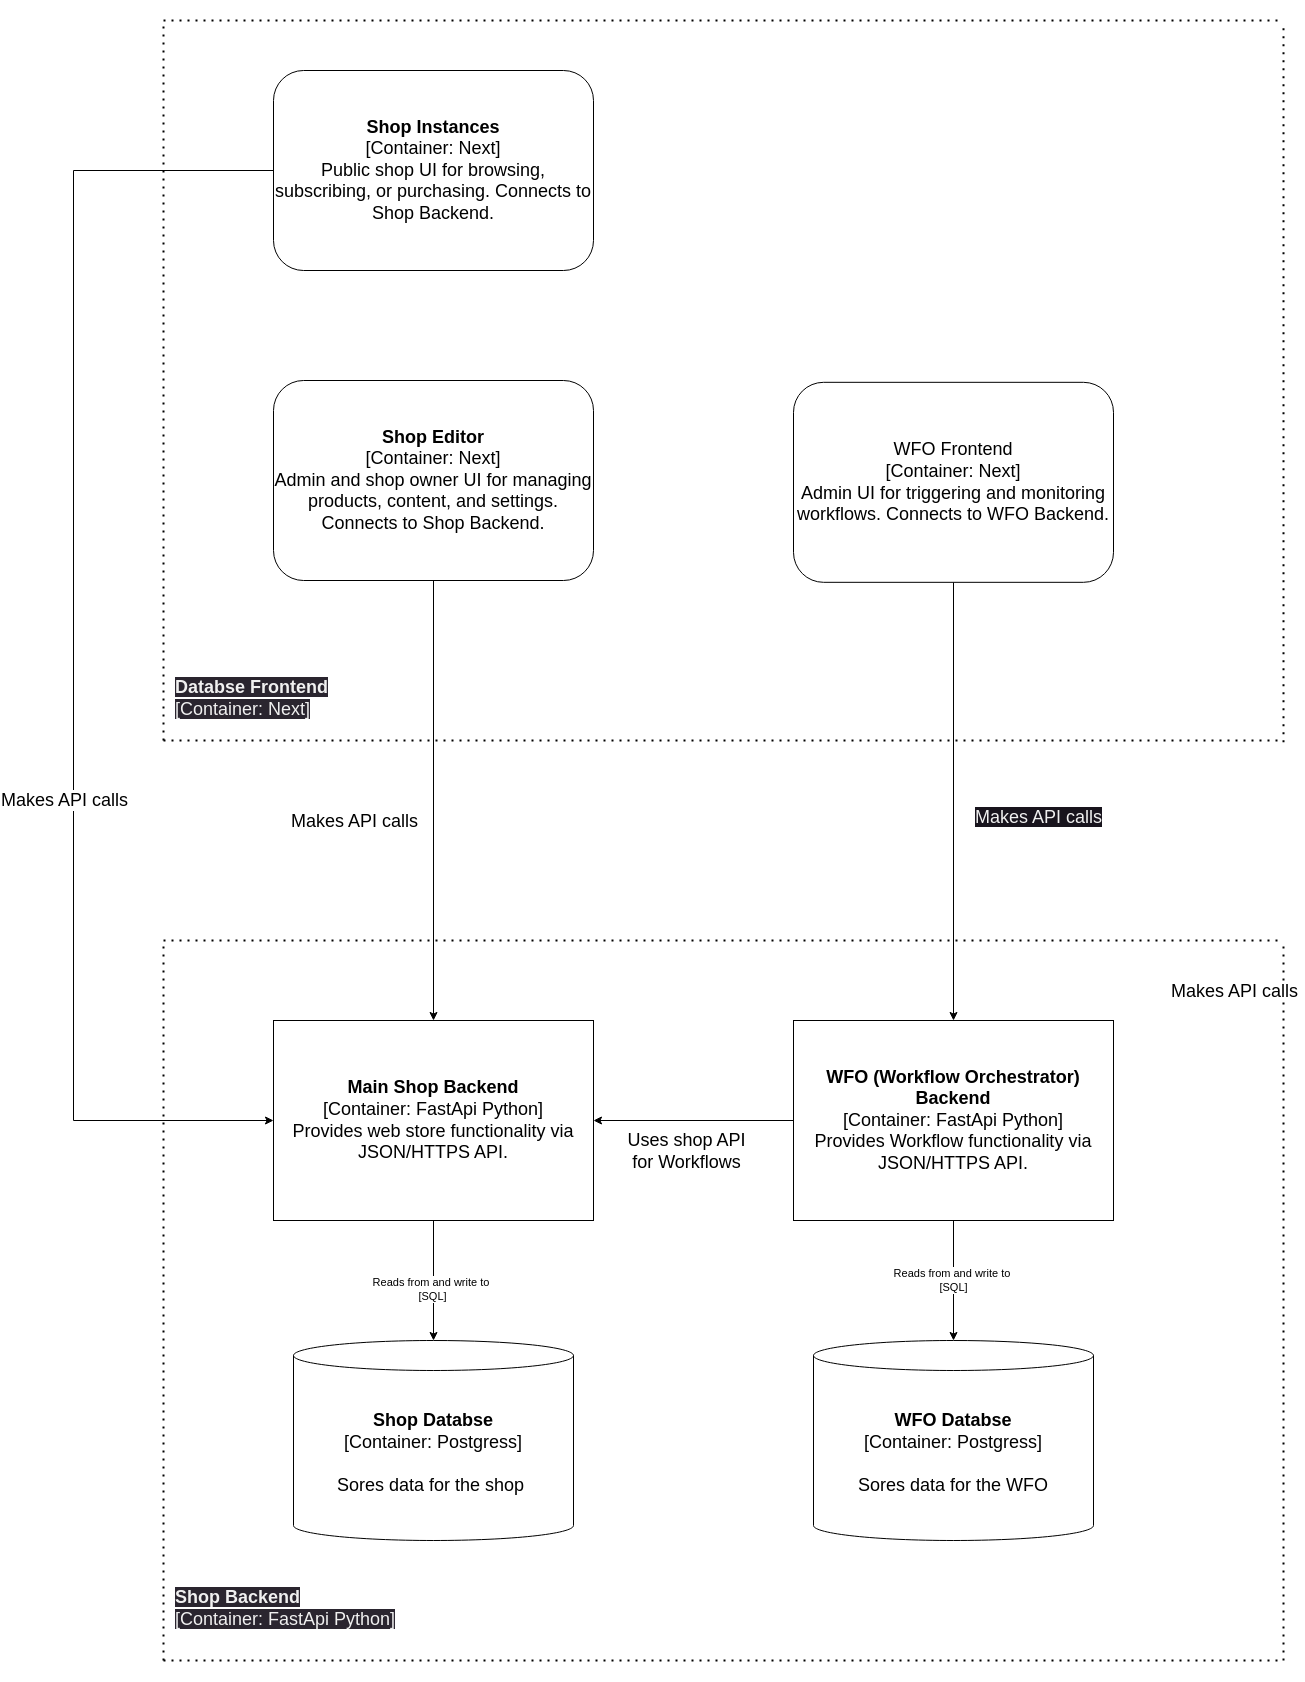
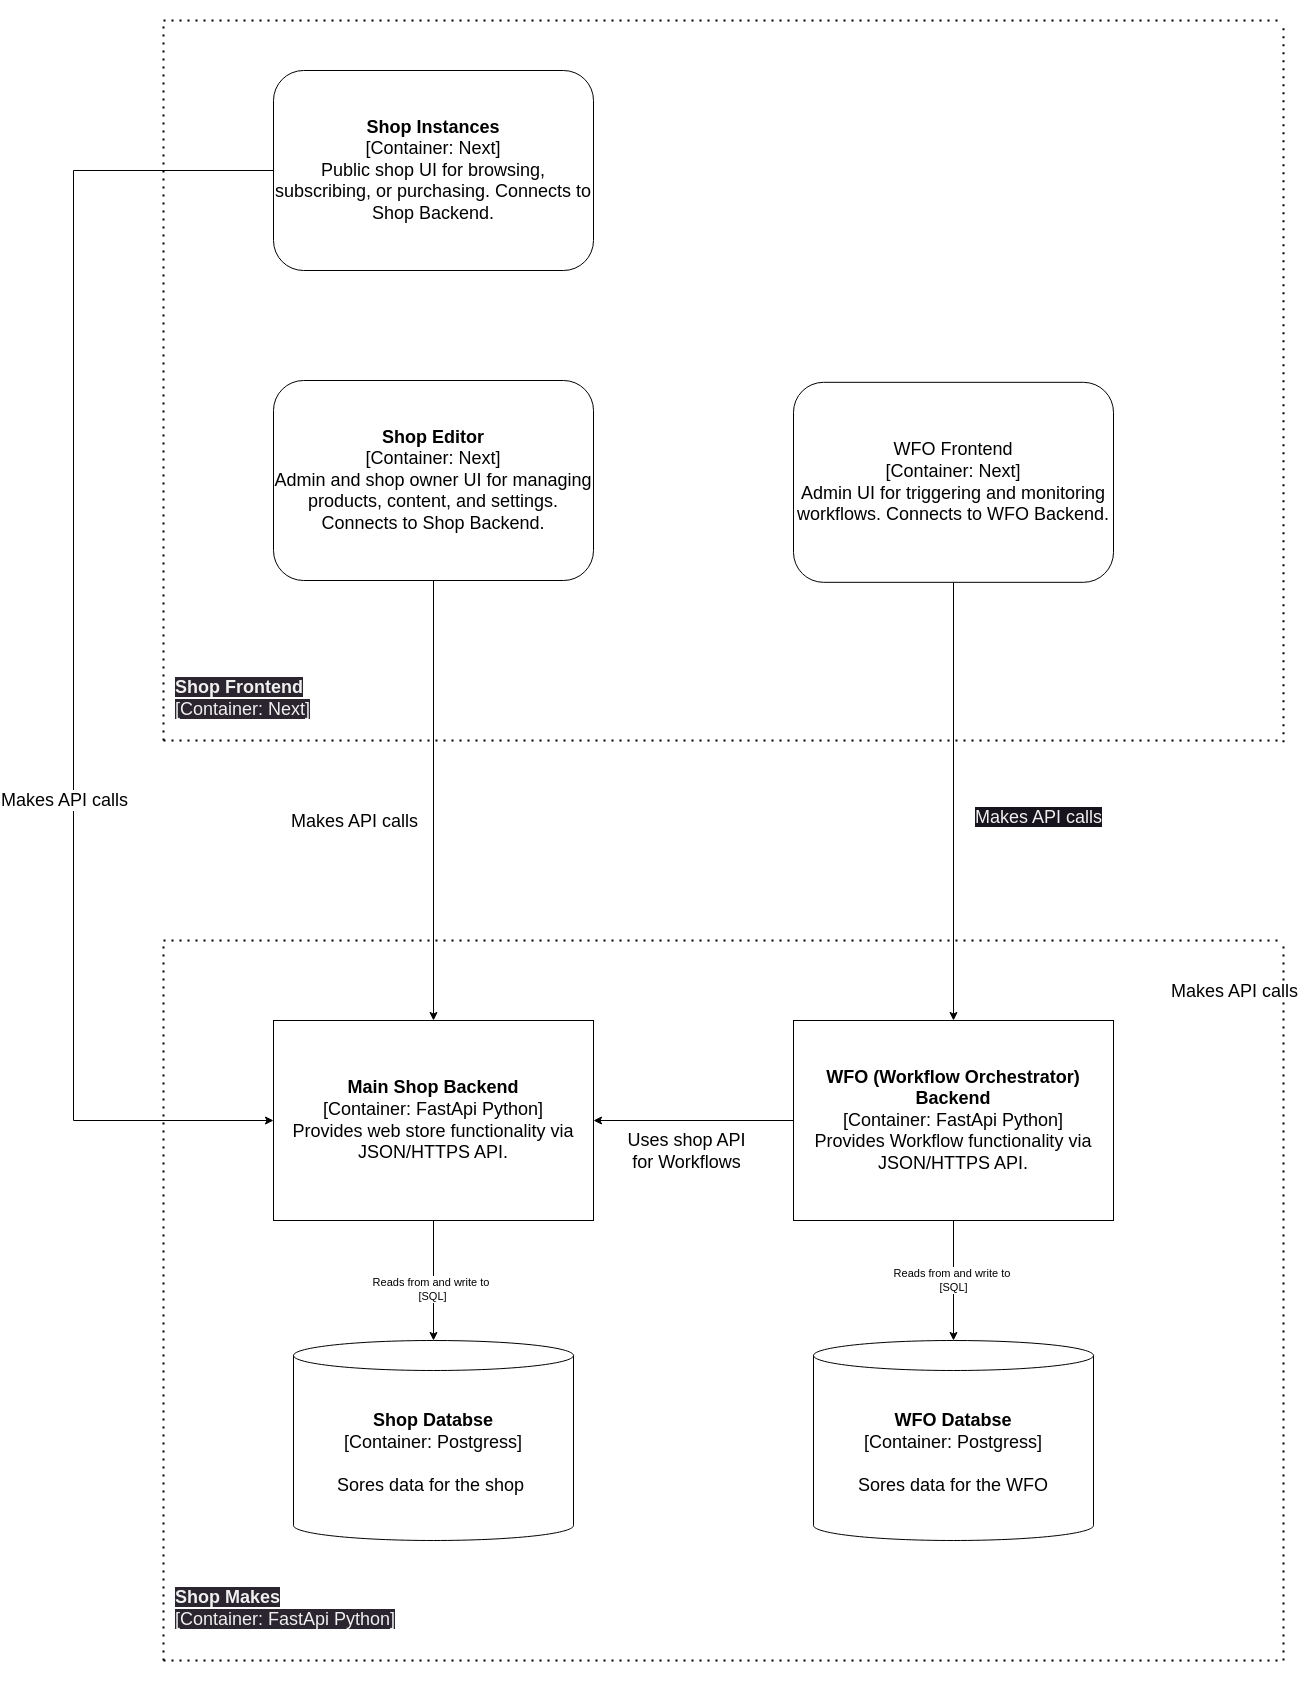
node "Databse Frontend[Container: Next]": label "Databse Frontend[Container: Next]" -> "Shop Frontend[Container: Next]"
node "Shop Backend[Container: FastApi Python]": label "Shop Backend[Container: FastApi Python]" -> "Shop Makes[Container: FastApi Python]"
